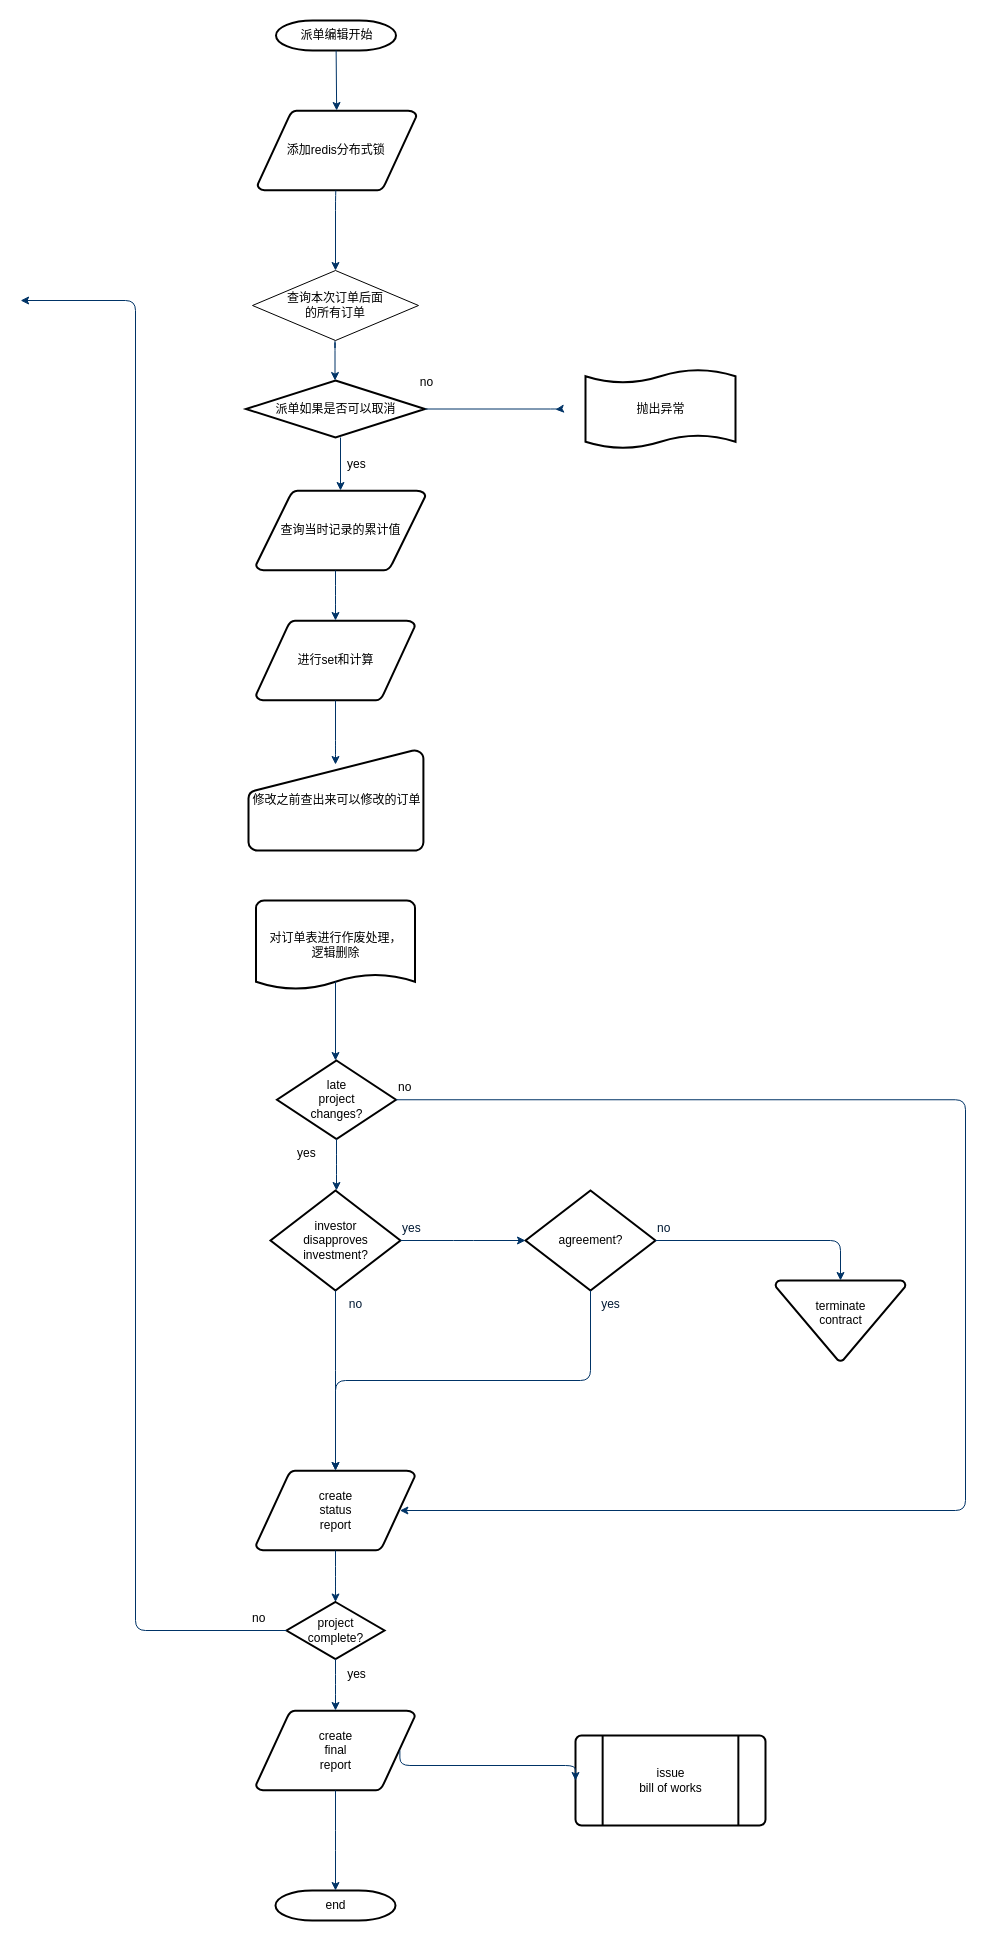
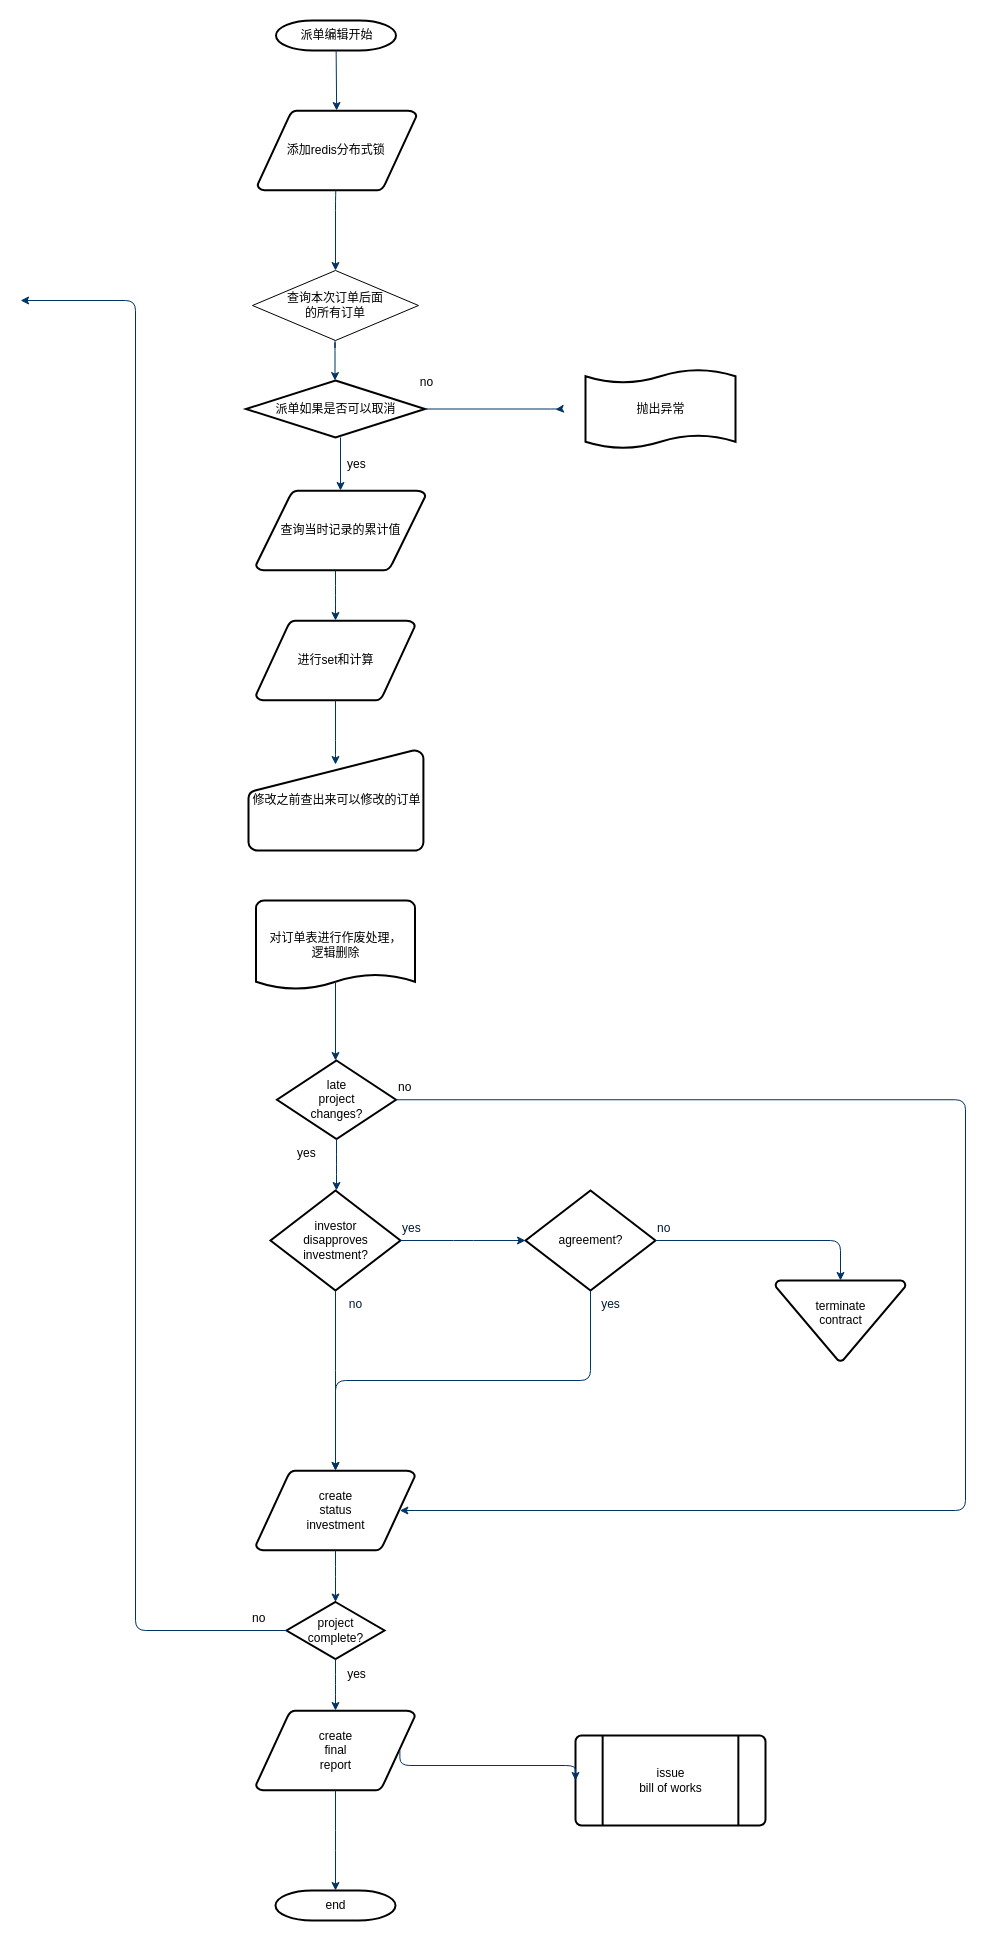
node "create status report": label "create status report" -> "create status investment"
